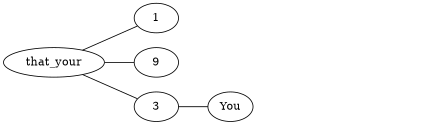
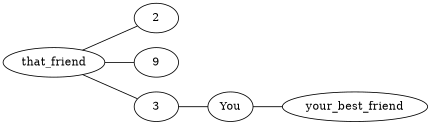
node "1": label "1" -> "2"
node "that_your": label "that_your" -> "that_friend"
node "your_best_friend": added
